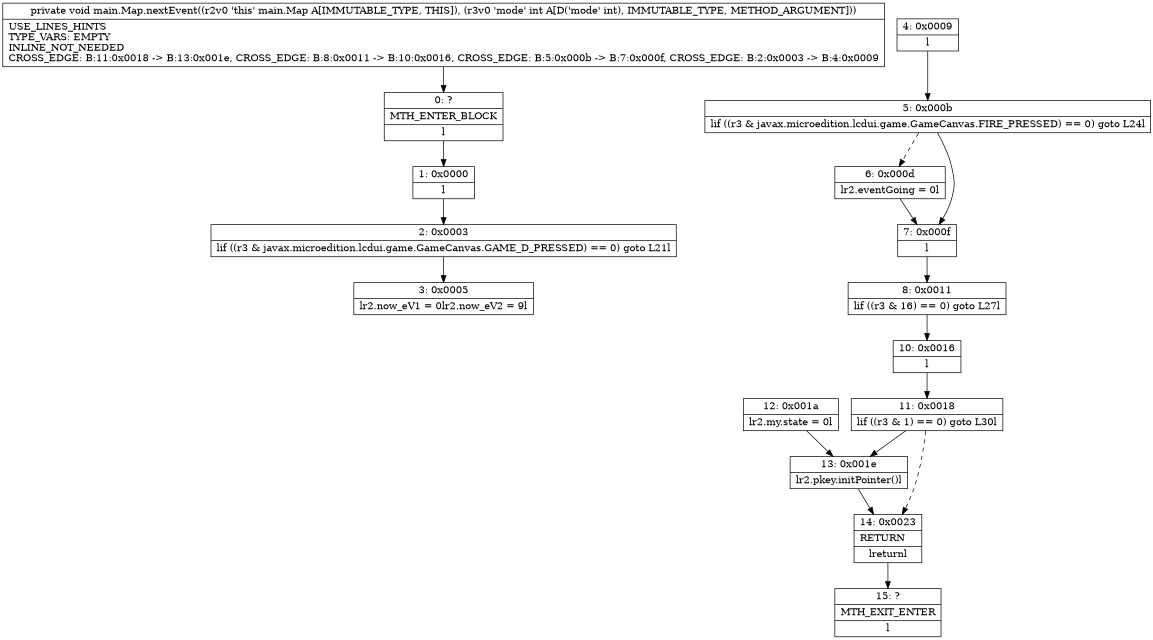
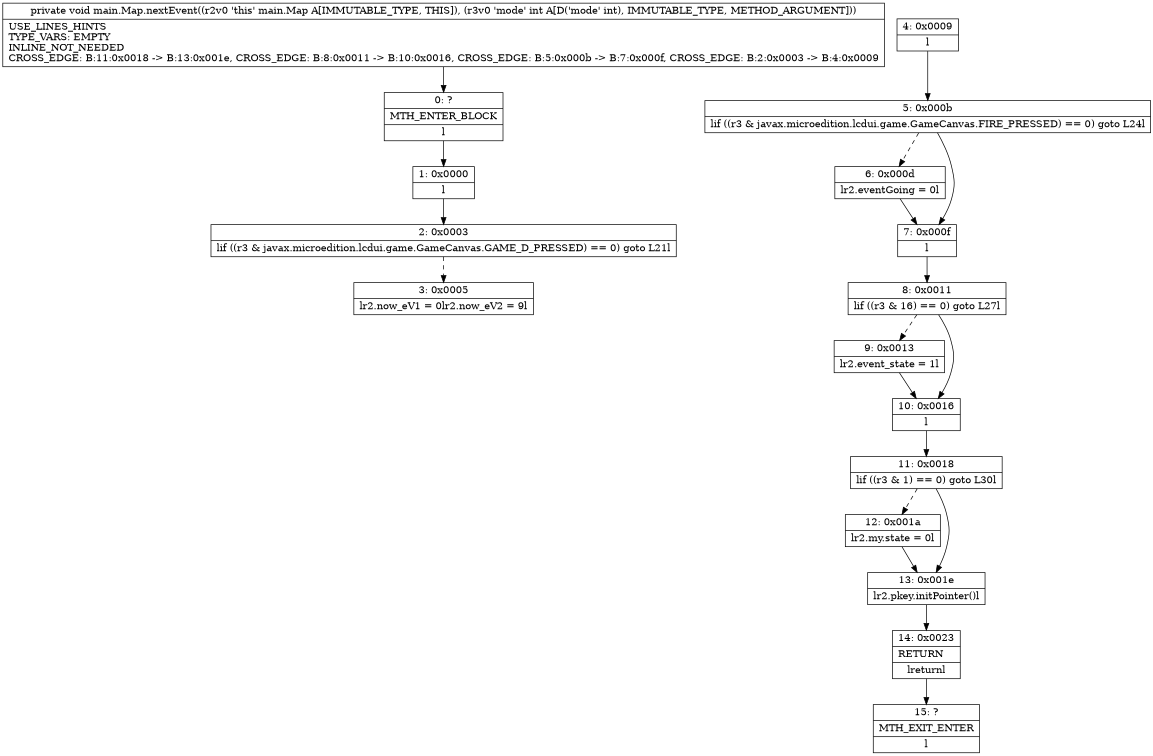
edge "2: 0x0003" -> "3: 0x0005": style solid -> dashed
node "9: 0x0013": added
edge "11: 0x0018" -> "14: 0x0023": now "11: 0x0018" -> "12: 0x001a"
